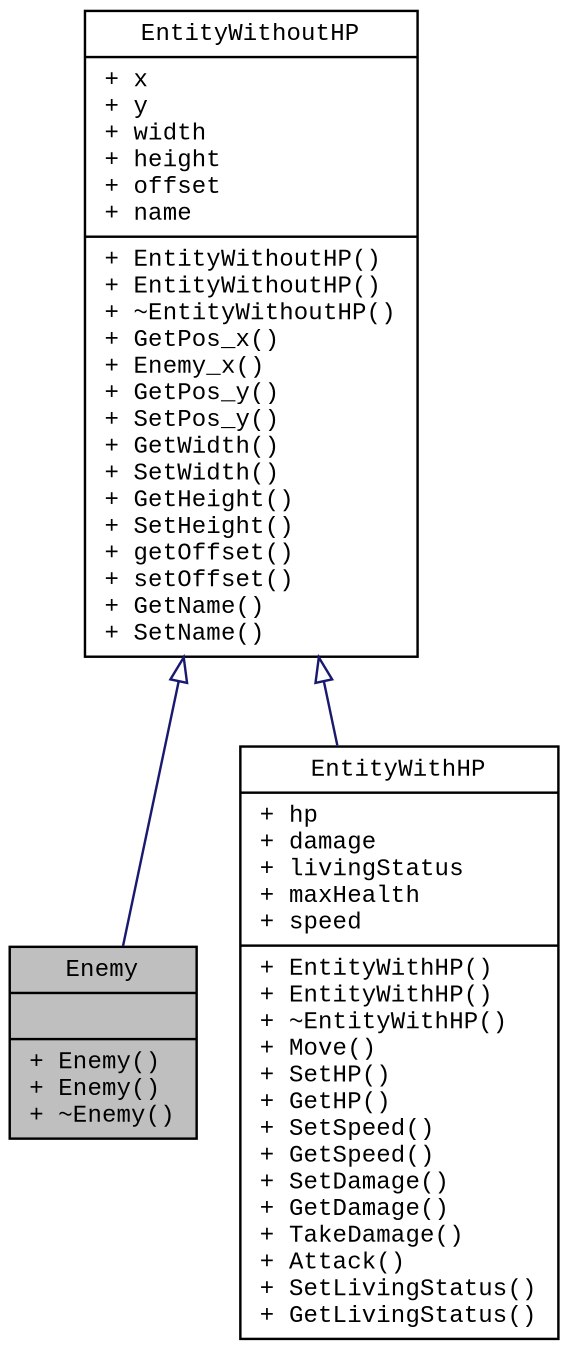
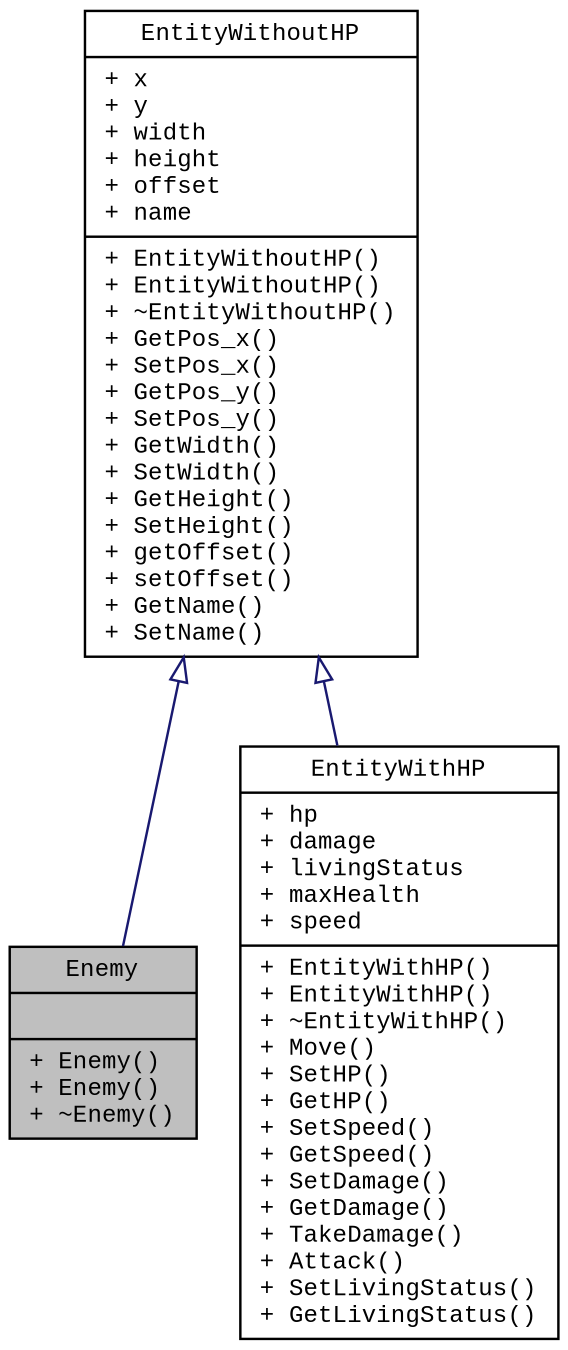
node "EntityWithoutHP": text "+ Enemy_x()" -> "+ SetPos_x()"
